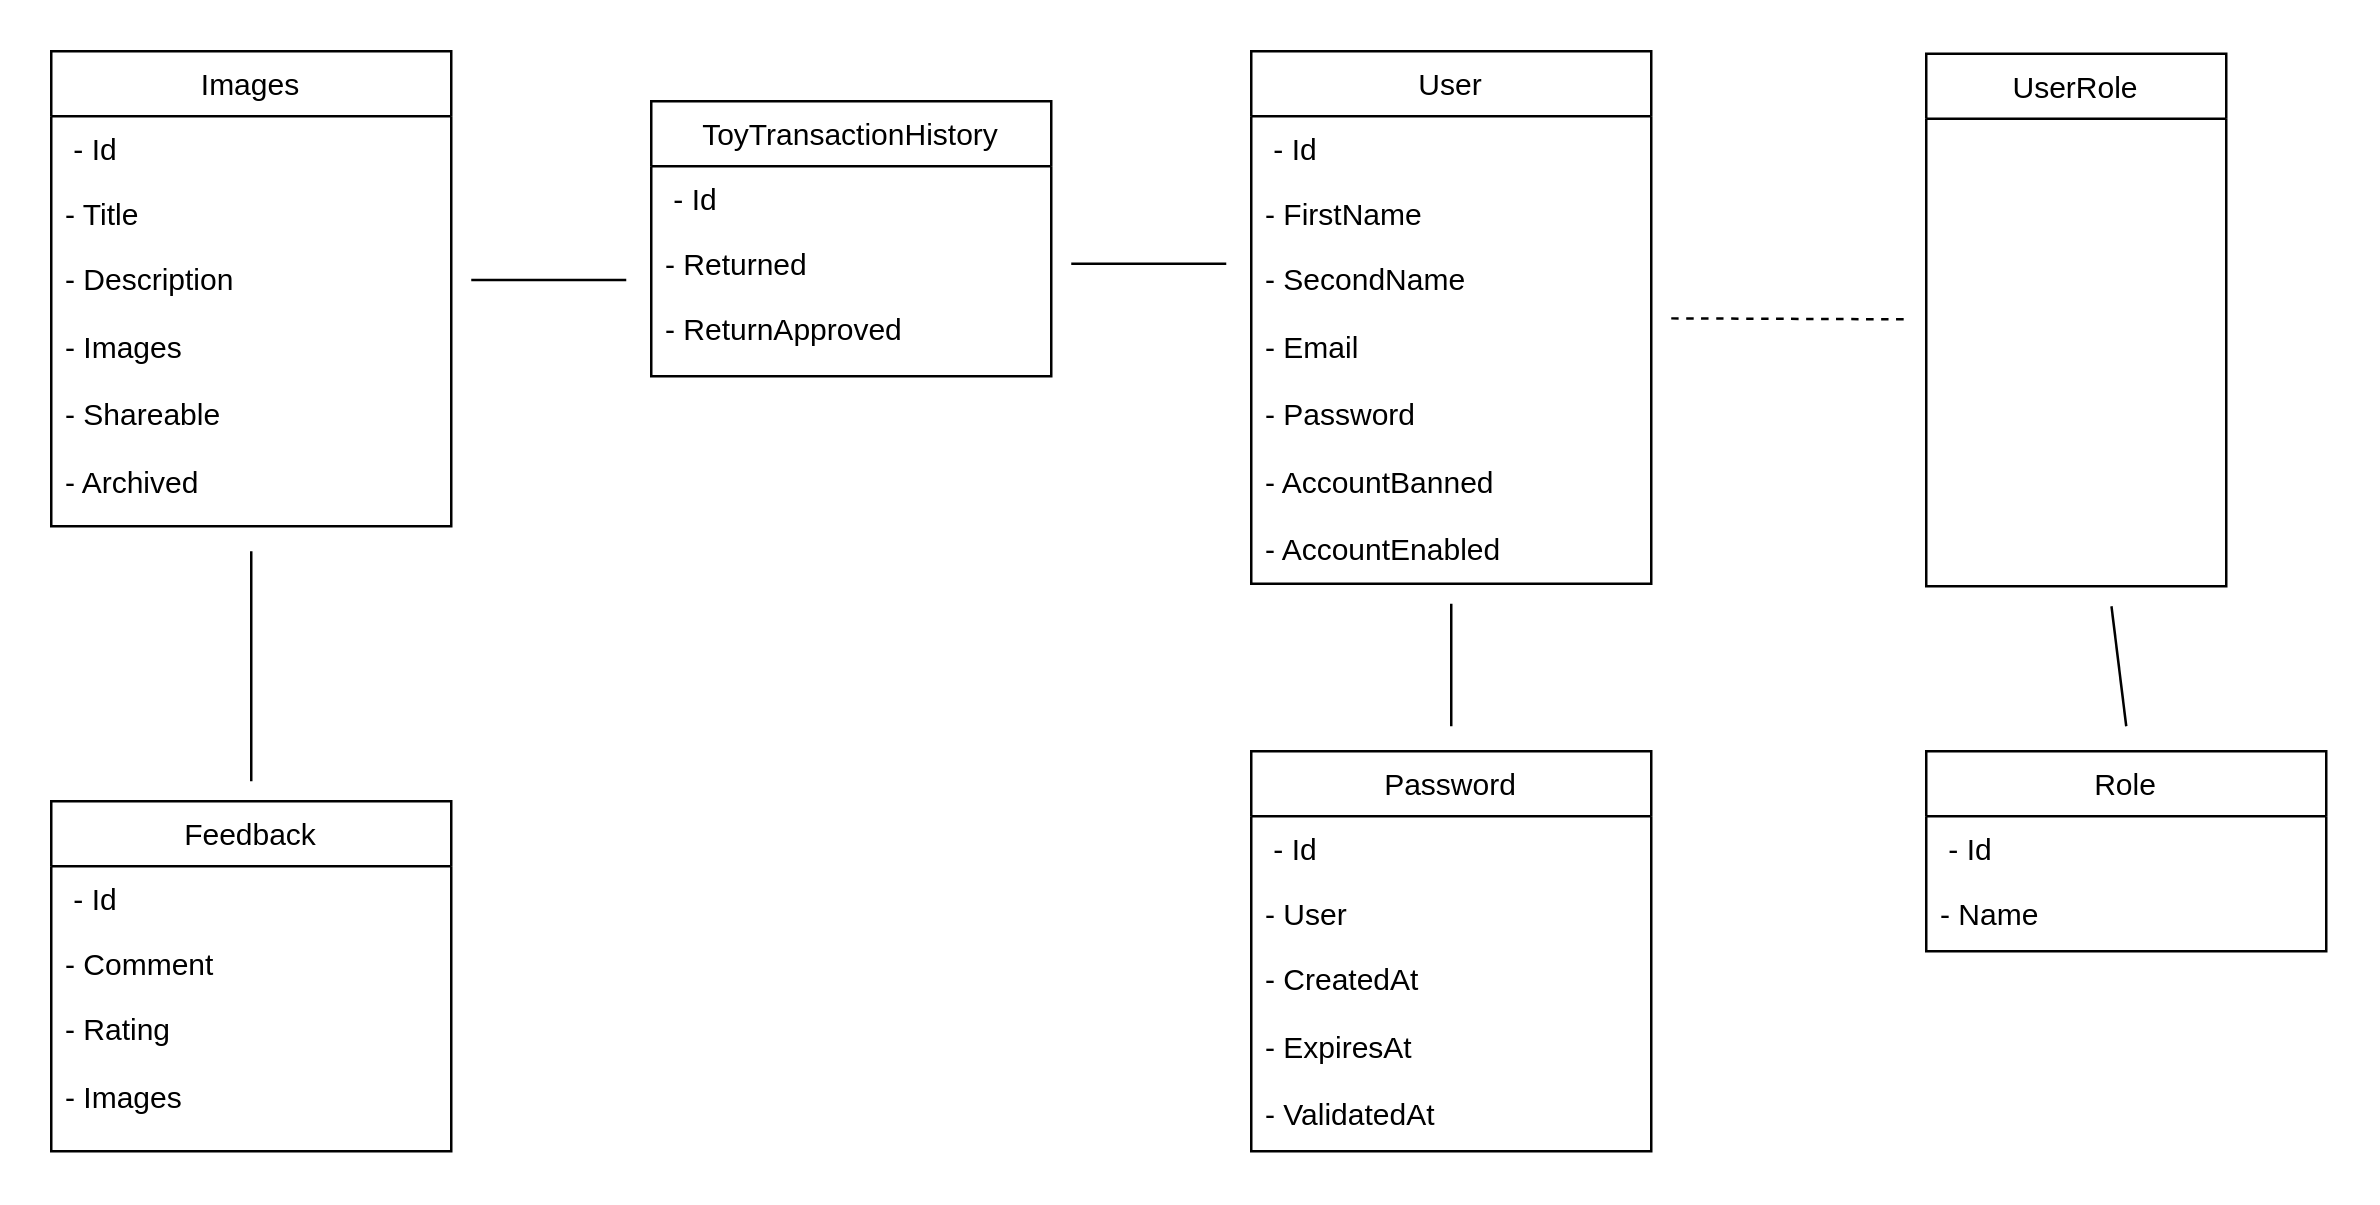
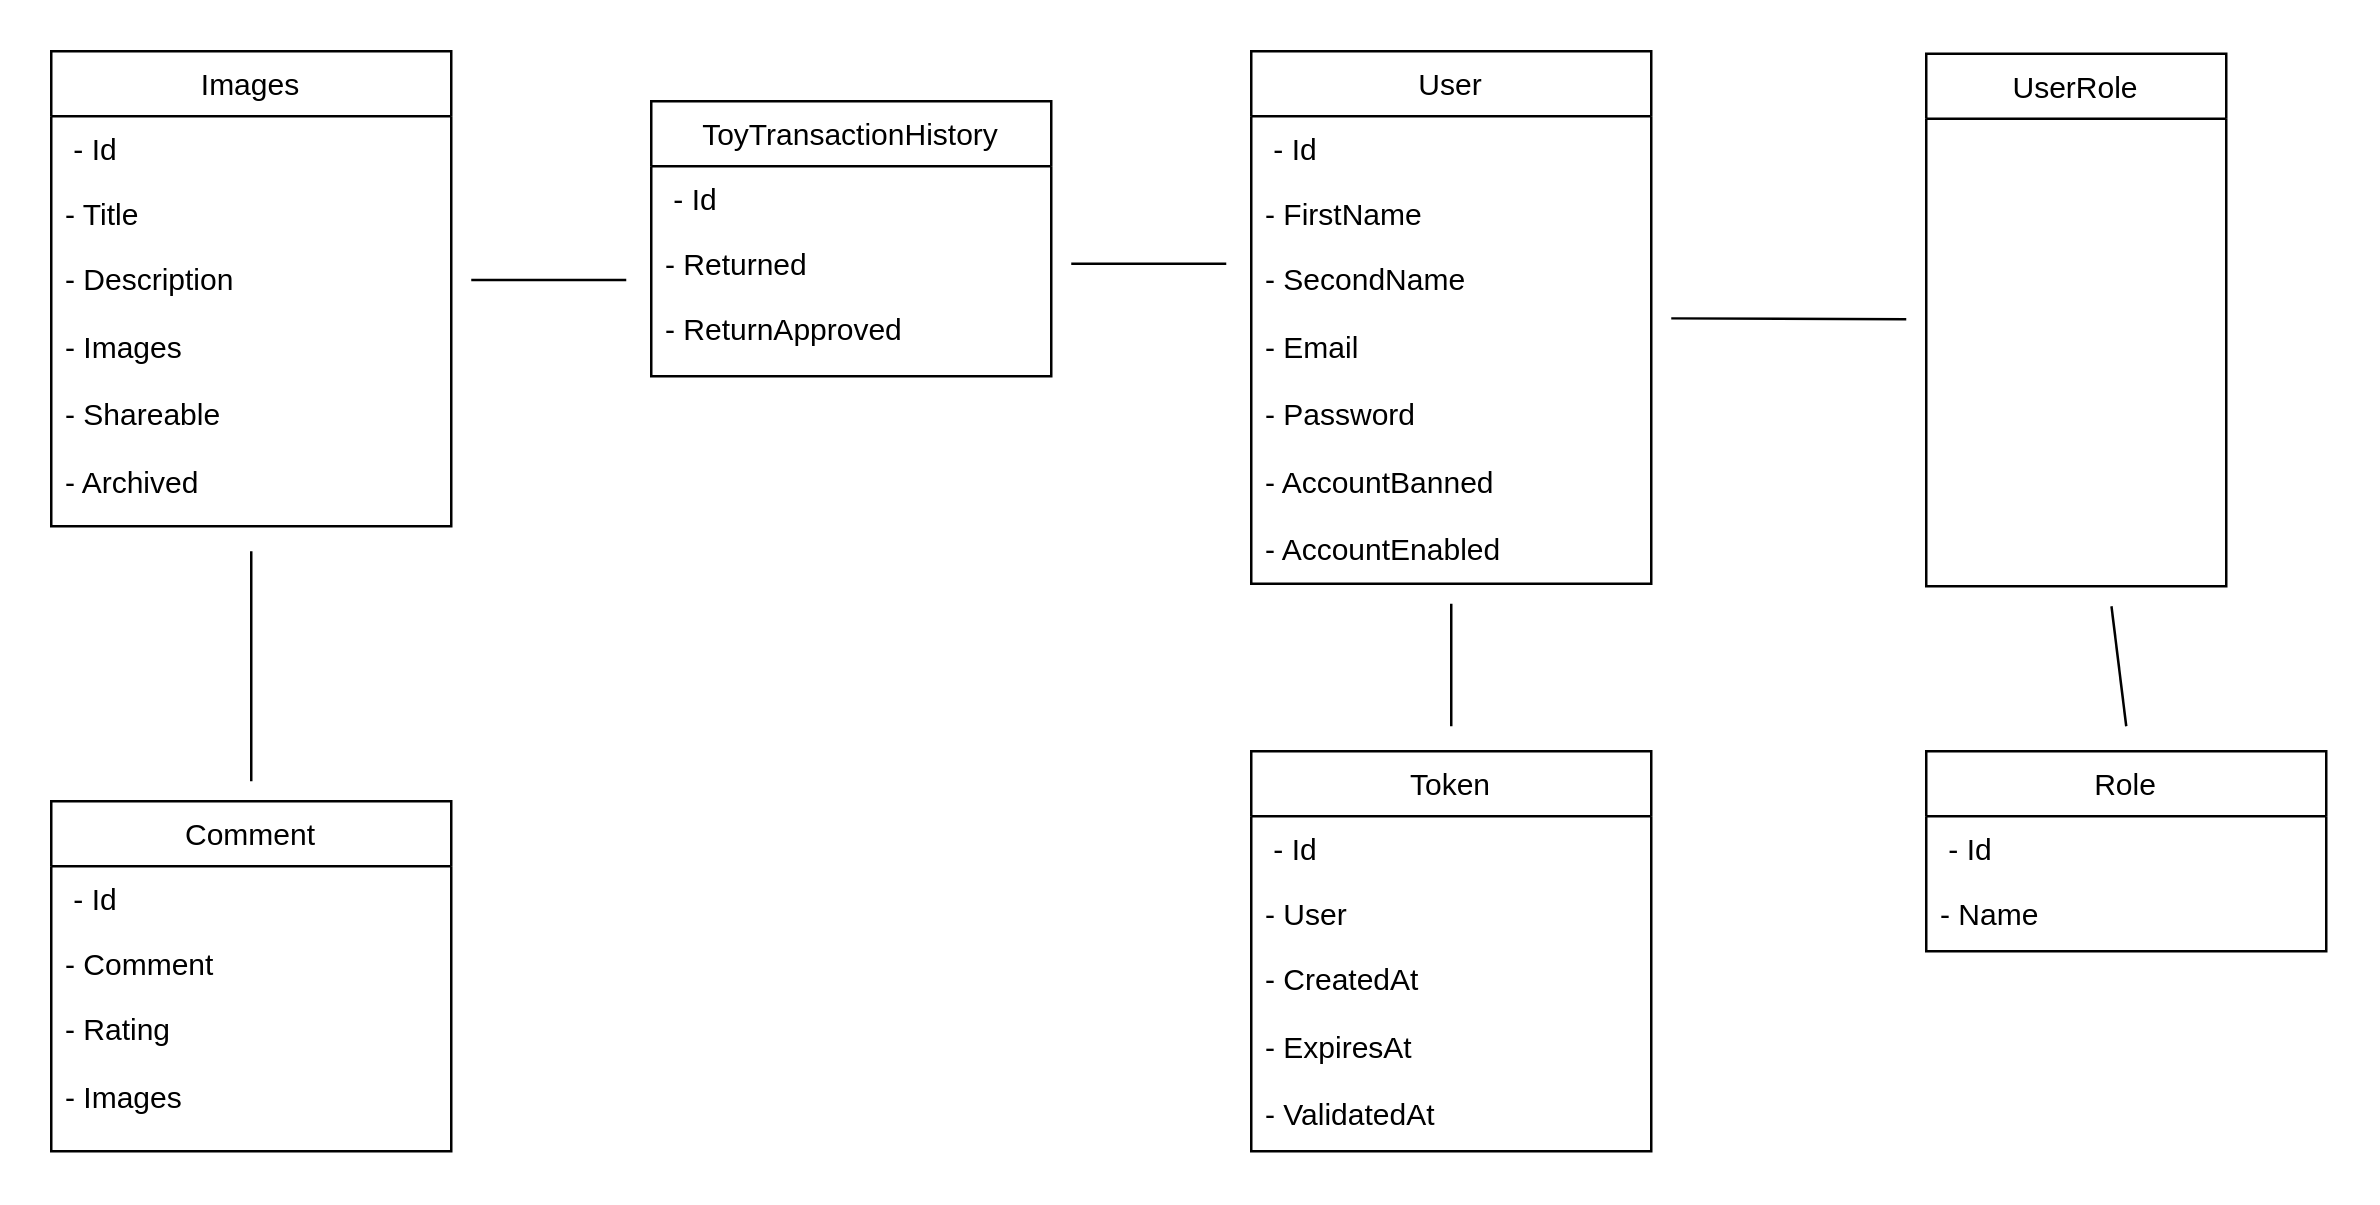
edge "User" -- "UserRole": style dashed -> solid
node "Password": label "Password" -> "Token"
node "Feedback": label "Feedback" -> "Comment"
